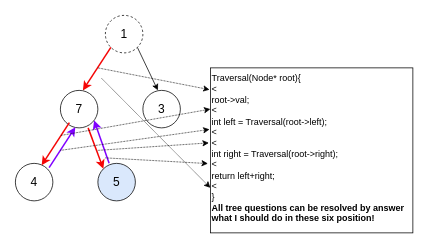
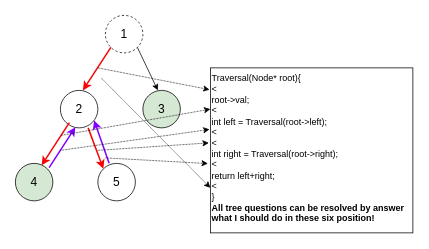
node "7": label "7" -> "2"
node "3": fillcolor #ffffff -> #d5e8d4
node "4": fillcolor #ffffff -> #d5e8d4
node "5": fillcolor #dae8fc -> #ffffff
